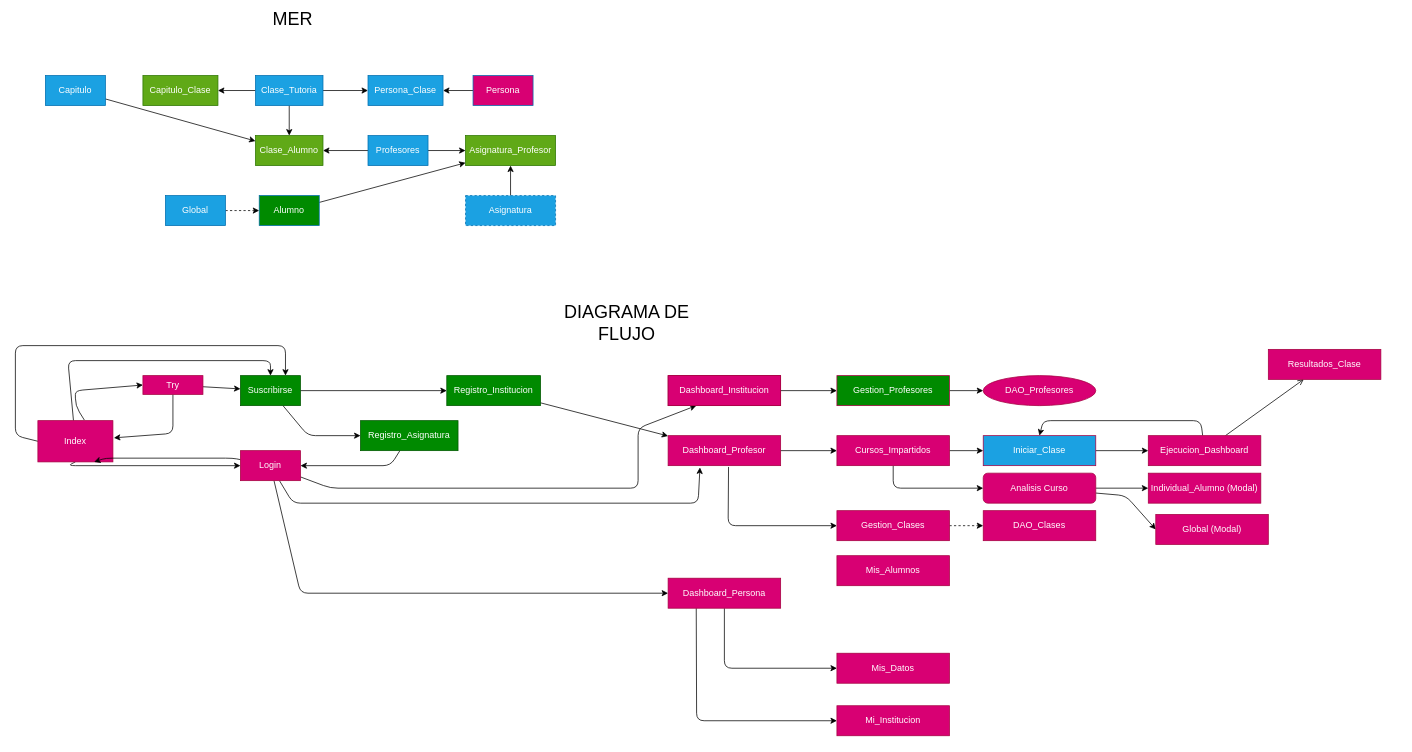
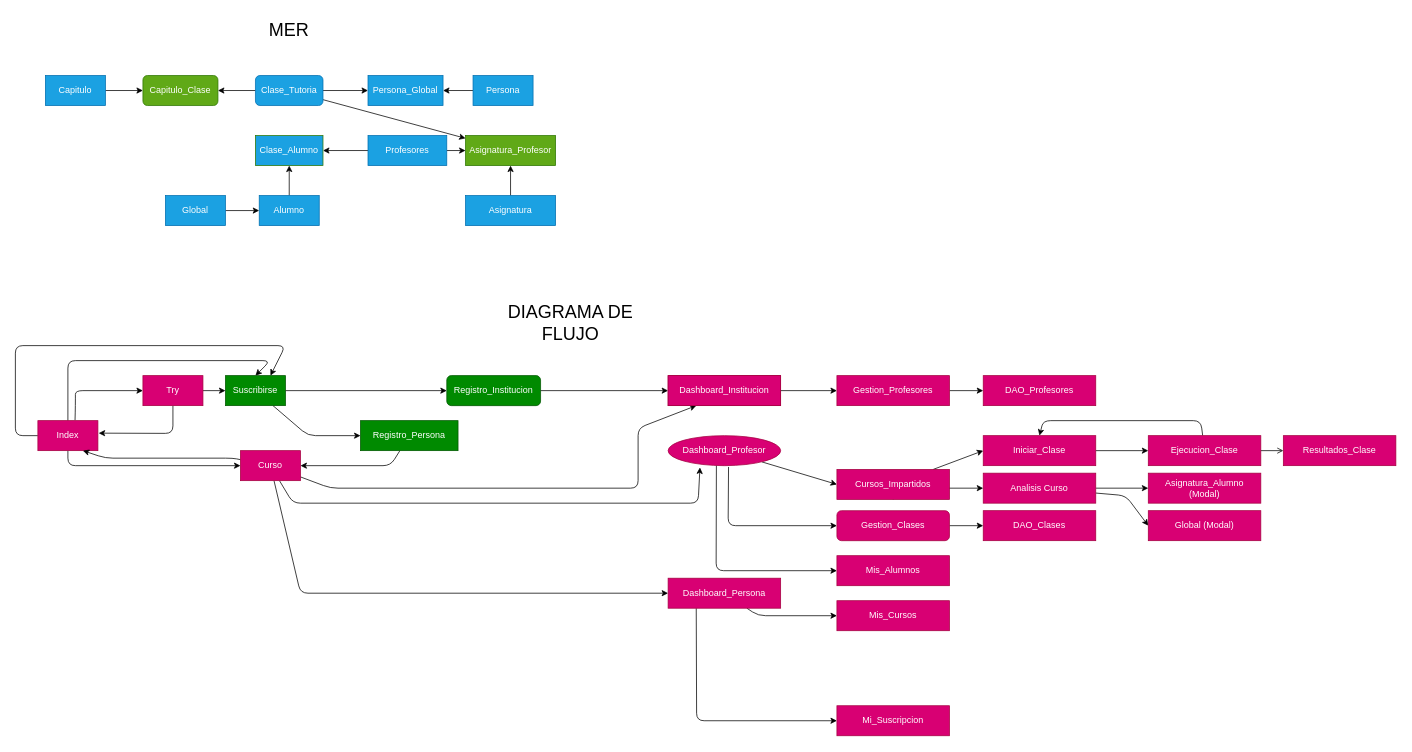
node "MER": moved (293, 19) -> (289, 30)
node "Capitulo_Clase": shape rectangle -> rounded rectangle
node "Clase_Tutoria": shape rectangle -> rounded rectangle
node "Persona_Clase": label "Persona_Clase" -> "Persona_Global"
node "Persona": fillcolor #d80073 -> #1ba1e2
edge "Clase_Tutoria" -> "Clase_Alumno": now "Clase_Tutoria" -> "Asignatura_Profesor"
edge "Capitulo" -> "Clase_Alumno": now "Capitulo" -> "Capitulo_Clase"
node "Clase_Alumno": fillcolor #60a917 -> #1ba1e2
node "Profesores": size 60x30 -> 79x30
edge "Alumno" -> "Asignatura_Profesor": now "Alumno" -> "Clase_Alumno"
edge "Global" -> "Alumno": style dashed -> solid
node "Alumno": fillcolor #008a00 -> #1ba1e2
node "Asignatura": style dashed -> solid
node "DIAGRAMA DE FLUJO": moved (627, 323) -> (570, 323)
node "Resultados_Clase": moved (1324, 364) -> (1339, 450)
node "Try": size 60x19 -> 60x30
node "Suscribirse": moved (270, 390) -> (255, 390)
node "Registro_Institucion": shape rectangle -> rounded rectangle
node "Gestion_Profesores": fillcolor #008a00 -> #d80073
node "DAO_Profesores": shape ellipse -> rectangle
edge "Registro_Institucion" -> "Dashboard_Profesor": now "Registro_Institucion" -> "Dashboard_Institucion"
node "Registro_Asignatura": label "Registro_Asignatura" -> "Registro_Persona"
node "Index": size 75x41 -> 60x30
node "Dashboard_Profesor": shape rectangle -> ellipse
node "Cursos_Impartidos": moved (893, 450) -> (893, 484)
node "Iniciar_Clase": fillcolor #1ba1e2 -> #d80073
node "Ejecucion_Dashboard": label "Ejecucion_Dashboard" -> "Ejecucion_Clase"
node "Login": label "Login" -> "Curso"
node "Analisis Curso": shape rounded rectangle -> rectangle
node "Individual_Alumno (Modal)": label "Individual_Alumno (Modal)" -> "Asignatura_Alumno (Modal)"
node "Gestion_Clases": shape rectangle -> rounded rectangle
edge "Gestion_Clases" -> "DAO_Clases": style dashed -> solid
node "Global (Modal)": moved (1212, 529) -> (1204, 525)
edge "Dashboard_Profesor" -> "Mis_Alumnos": added
edge "Dashboard_Persona" -> "Mis_Cursos": added
node "Mis_Cursos": added
edge "Dashboard_Persona" -> "Mis_Datos": removed
node "Mis_Datos": removed
node "Mi_Institucion": label "Mi_Institucion" -> "Mi_Suscripcion"
